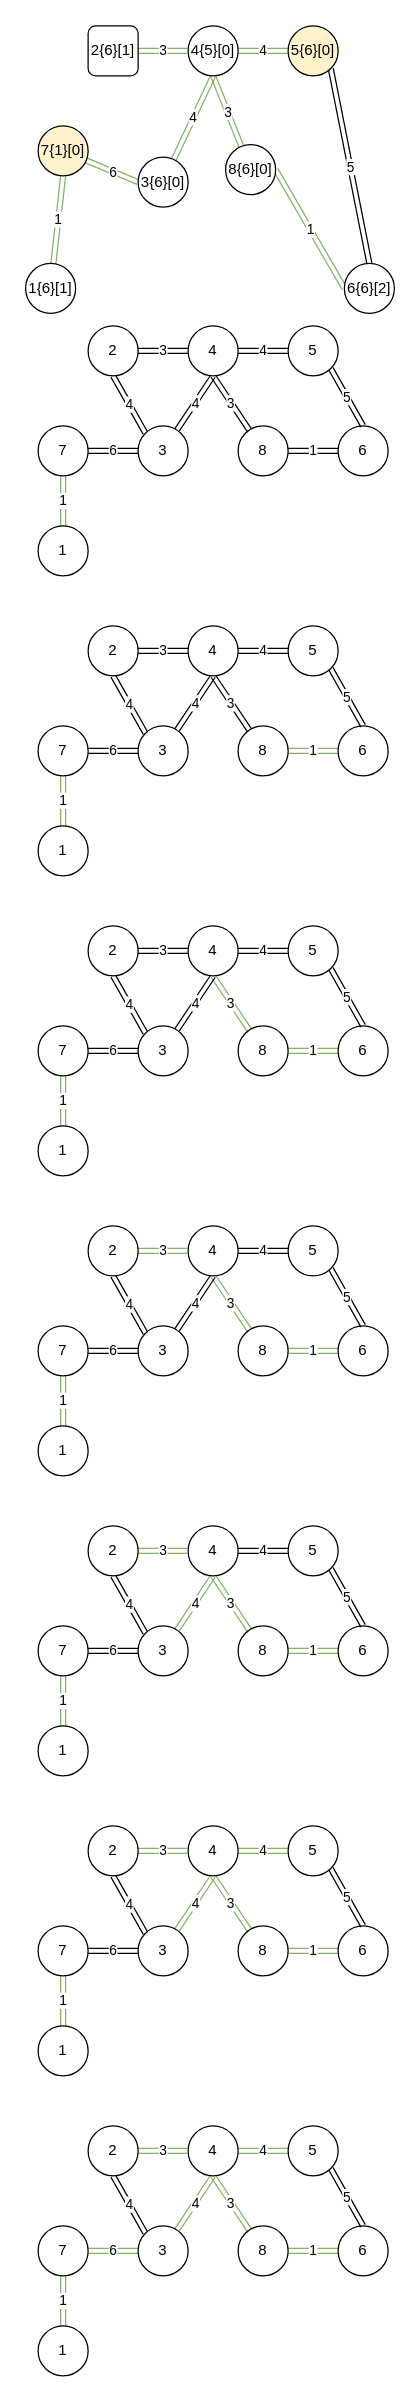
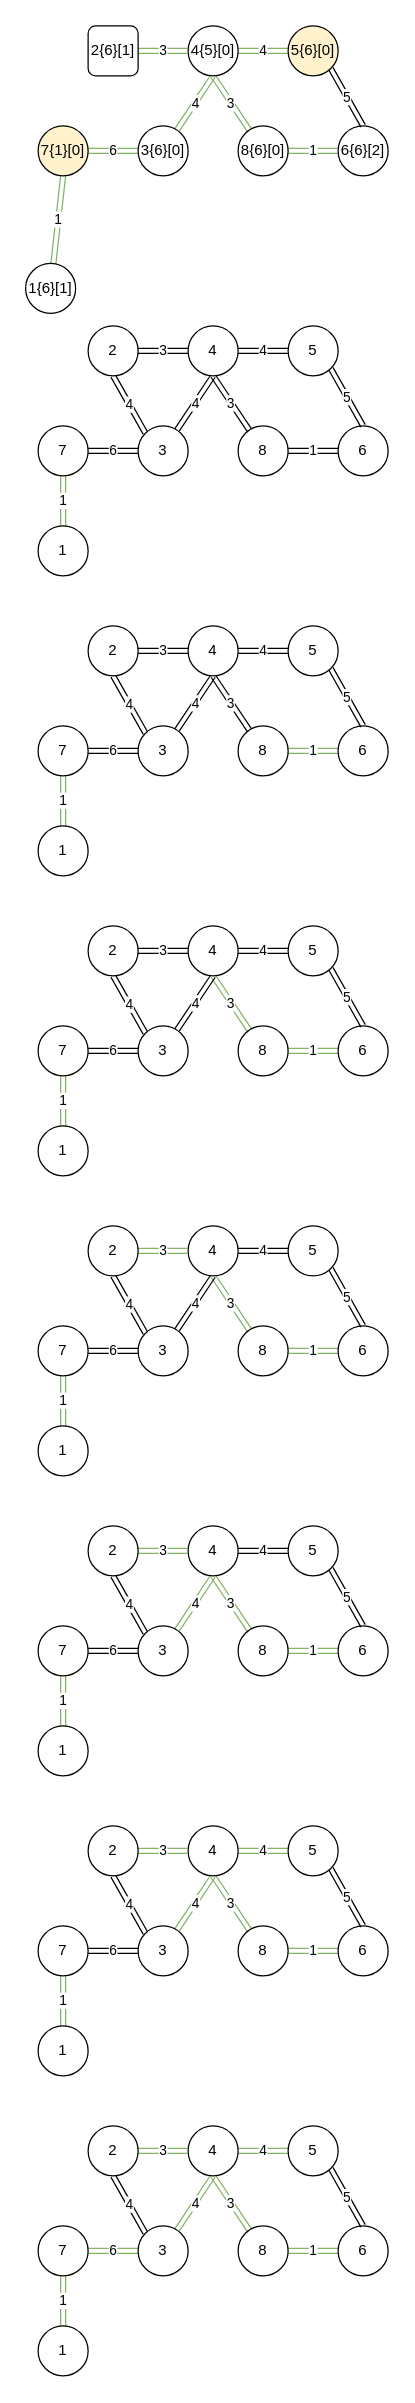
node "8{6}[0]": moved (251, 169) -> (263, 151)
node "3{6}[0]": moved (163, 182) -> (163, 151)
node "6{6}[2]": moved (369, 288) -> (363, 151)
